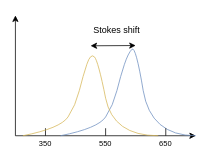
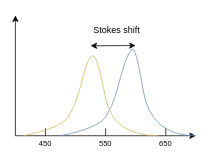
node "350": label "350" -> "450"
